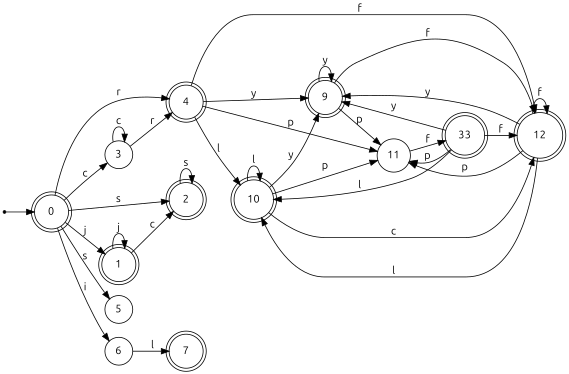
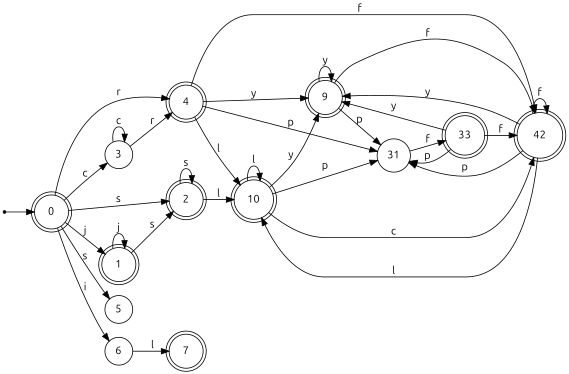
node "12": label "12" -> "42"
node "11": label "11" -> "31"
edge "33" -> "10": now "2" -> "10"
edge "1" -> "2": label "c" -> "s"
